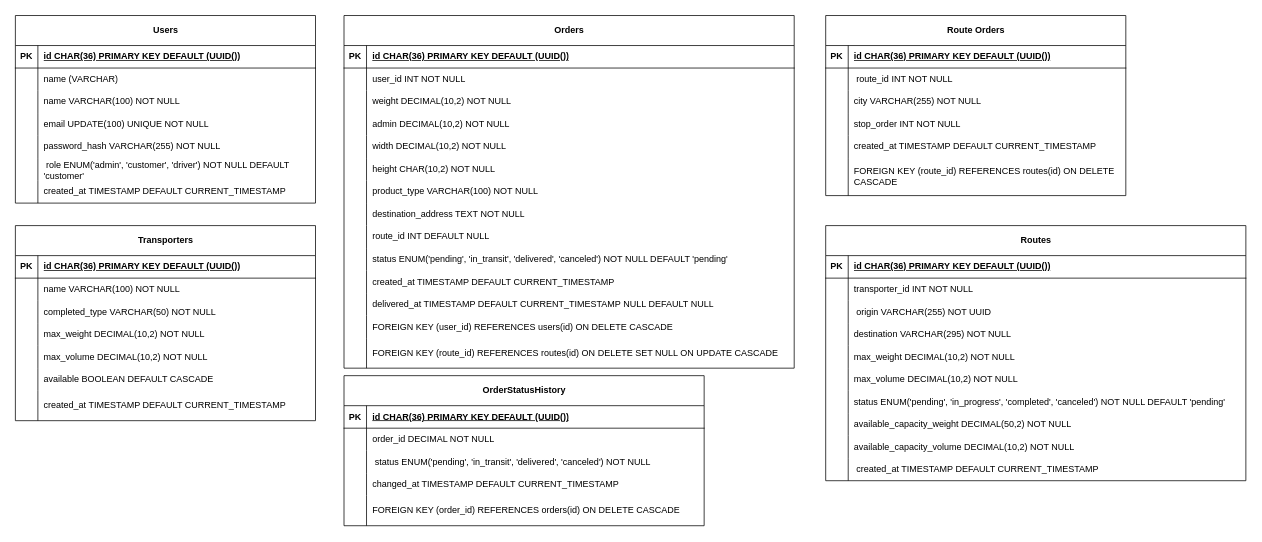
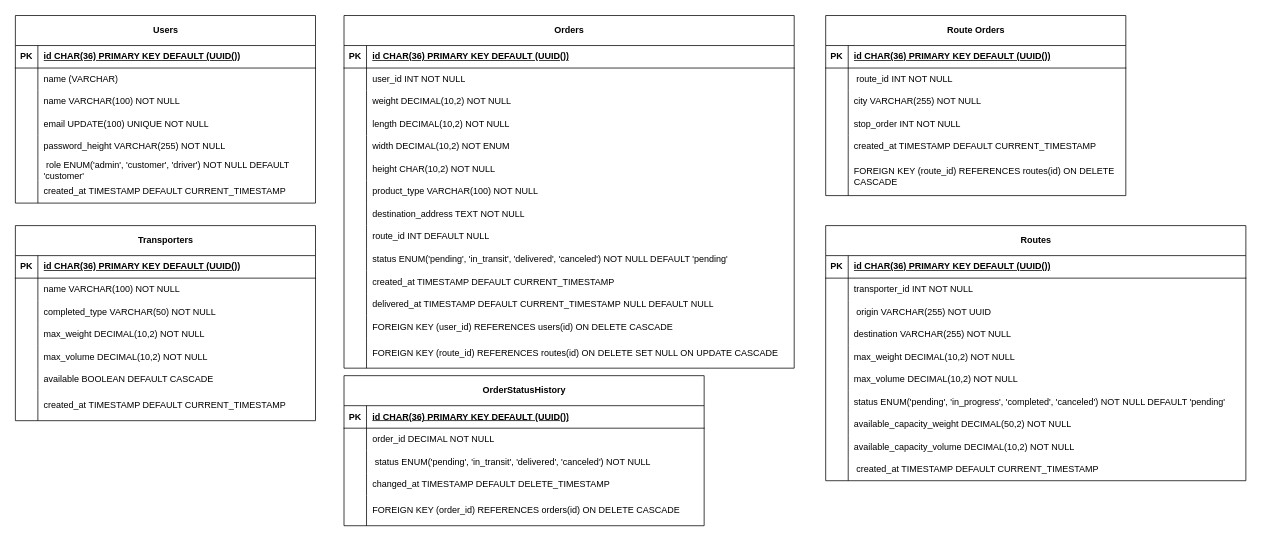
node "admin DECIMAL(10,2) NOT NULL": label "admin DECIMAL(10,2) NOT NULL" -> "length DECIMAL(10,2) NOT NULL"
node "password_hash VARCHAR(255) NOT NULL": label "password_hash VARCHAR(255) NOT NULL" -> "password_height VARCHAR(255) NOT NULL"
node "width DECIMAL(10,2) NOT NULL": label "width DECIMAL(10,2) NOT NULL" -> "width DECIMAL(10,2) NOT ENUM"
node "destination VARCHAR(295) NOT NULL": label "destination VARCHAR(295) NOT NULL" -> "destination VARCHAR(255) NOT NULL"
node "changed_at TIMESTAMP DEFAULT CURRENT_TIMESTAMP": label "changed_at TIMESTAMP DEFAULT CURRENT_TIMESTAMP" -> "changed_at TIMESTAMP DEFAULT DELETE_TIMESTAMP"
